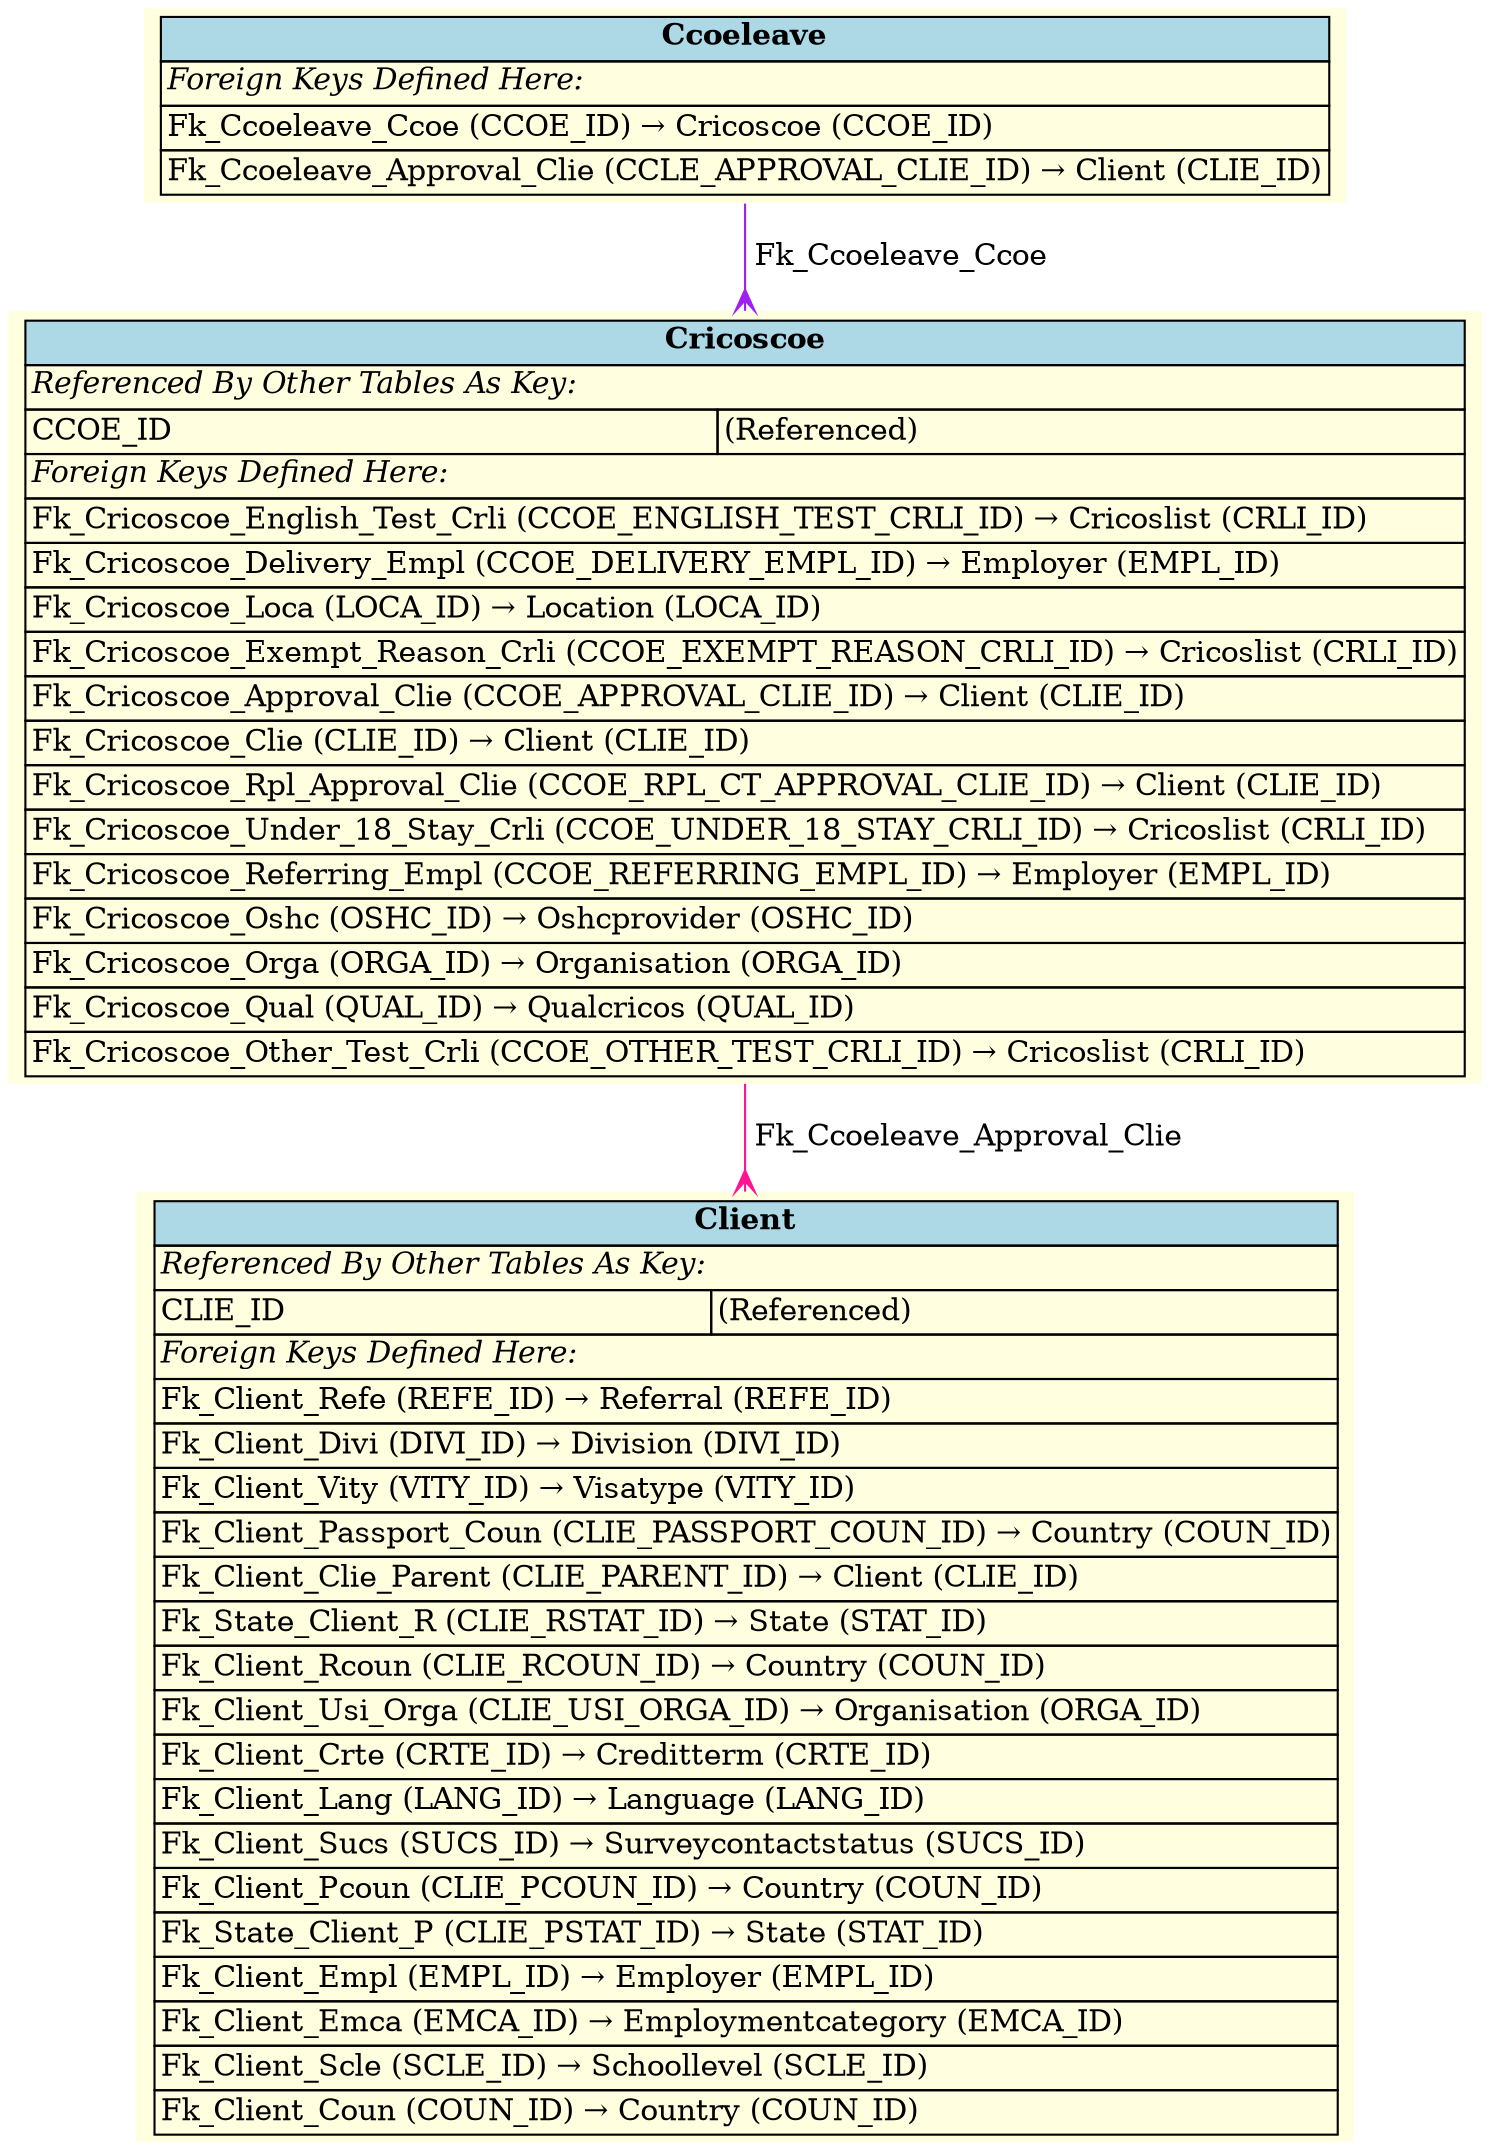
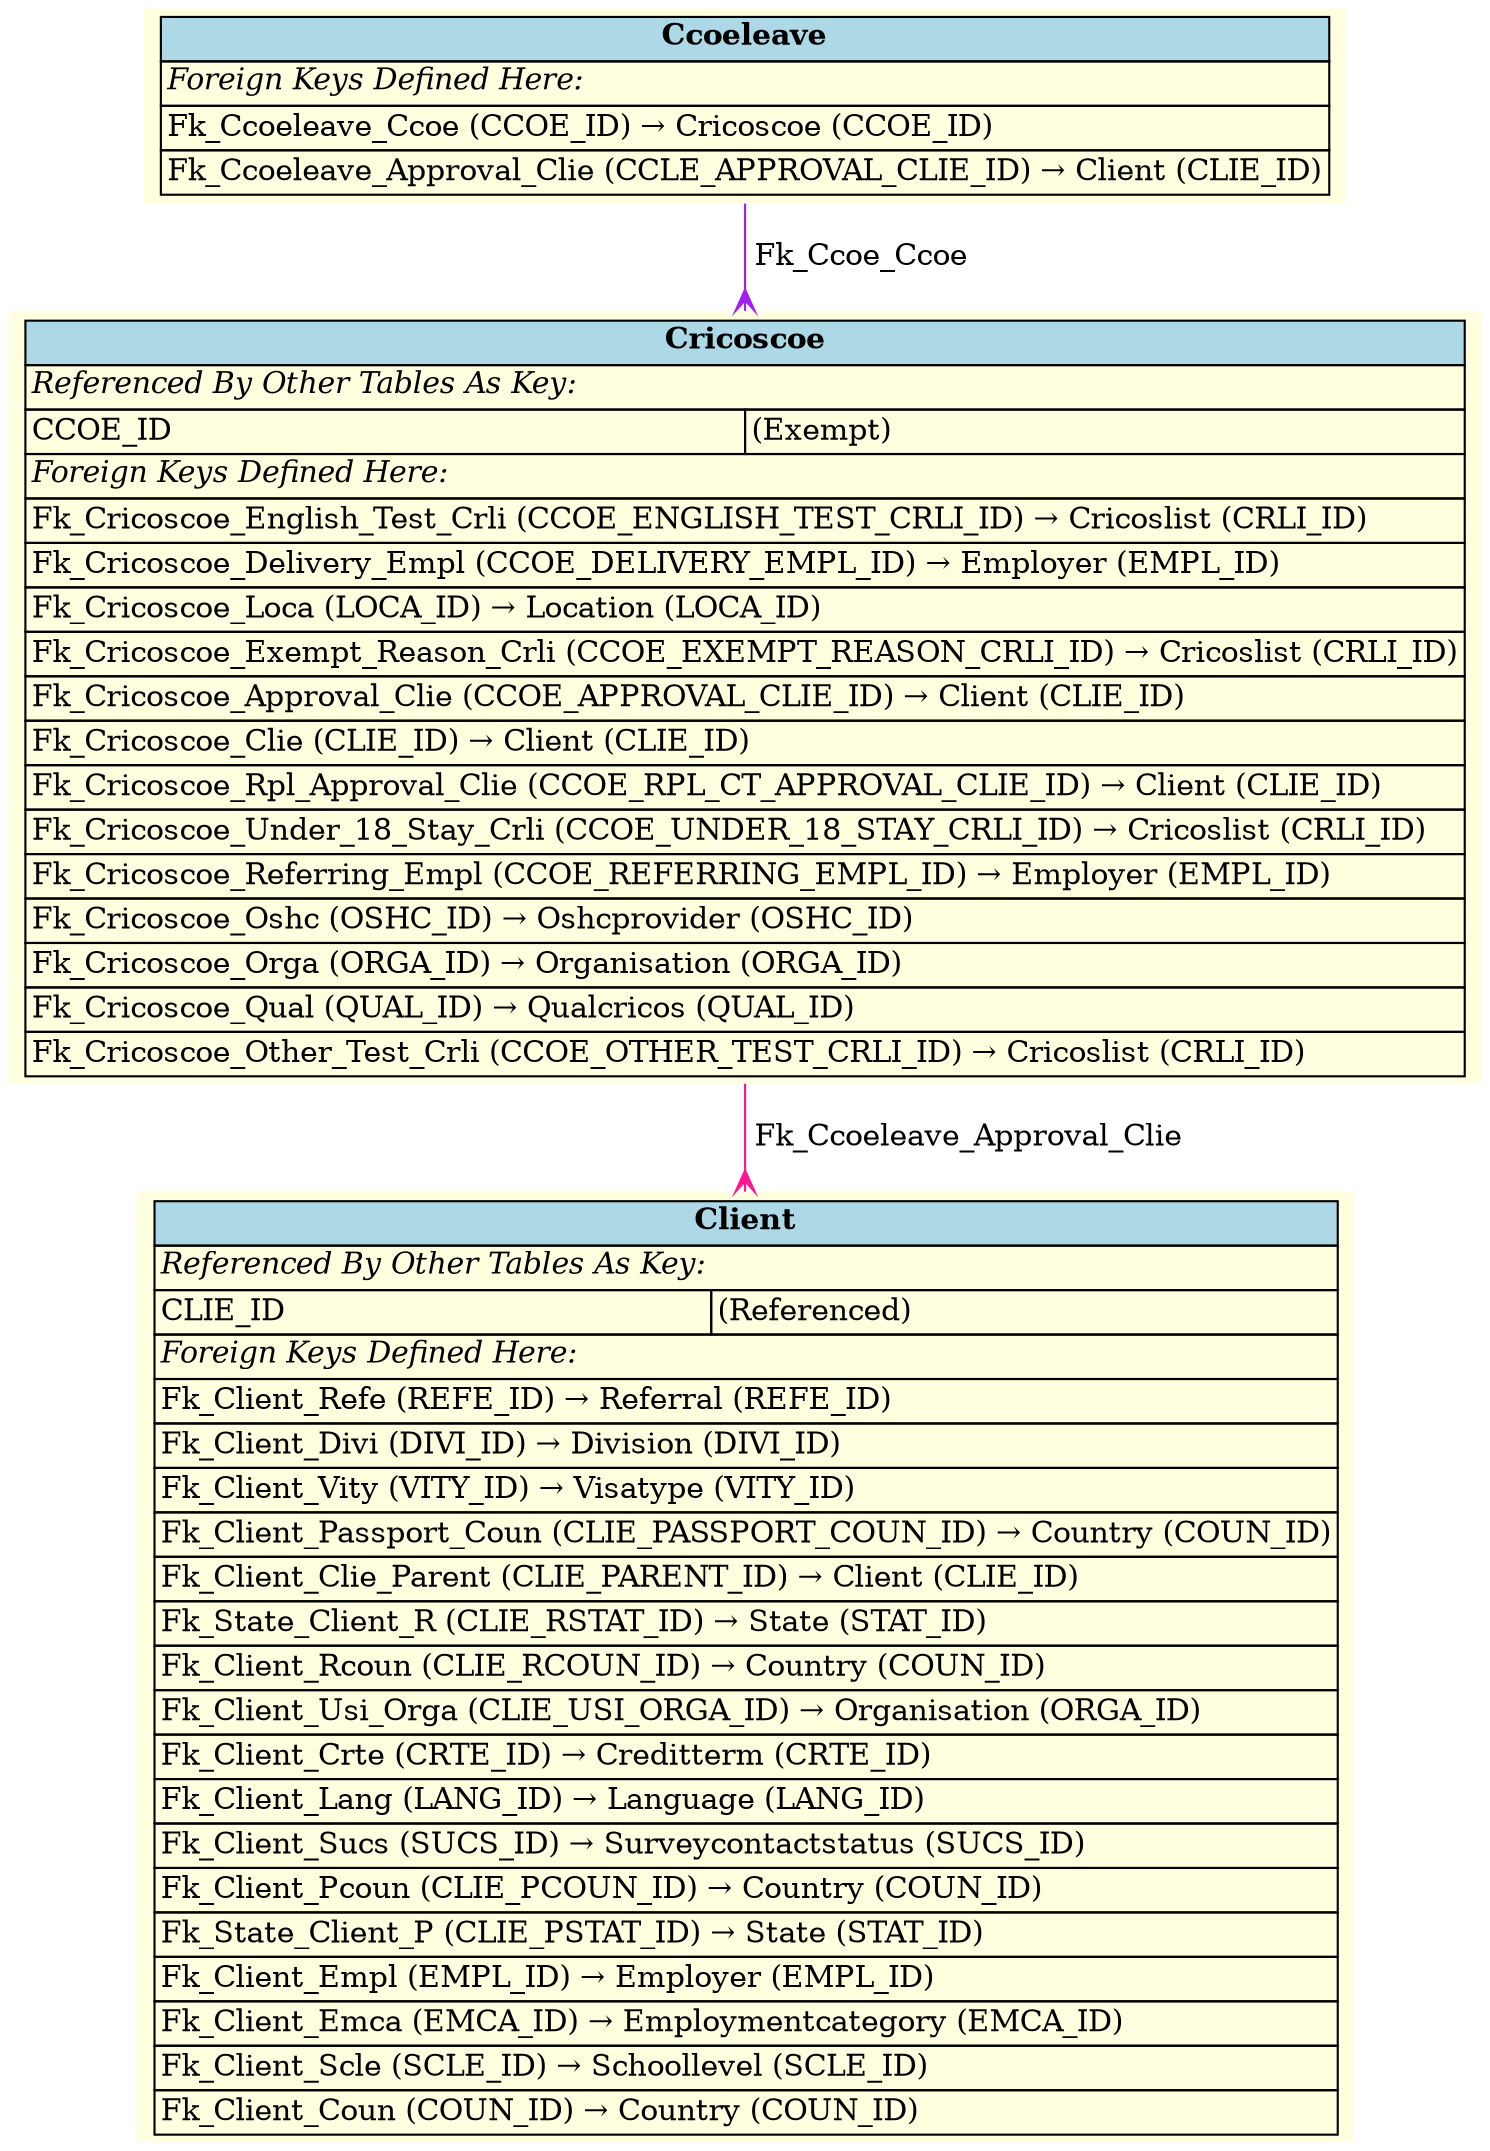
edge "Ccoeleave" -- "Cricoscoe": label " Fk_Ccoeleave_Ccoe " -> " Fk_Ccoe_Ccoe "
node "Cricoscoe": text "(Referenced)" -> "(Exempt)"
